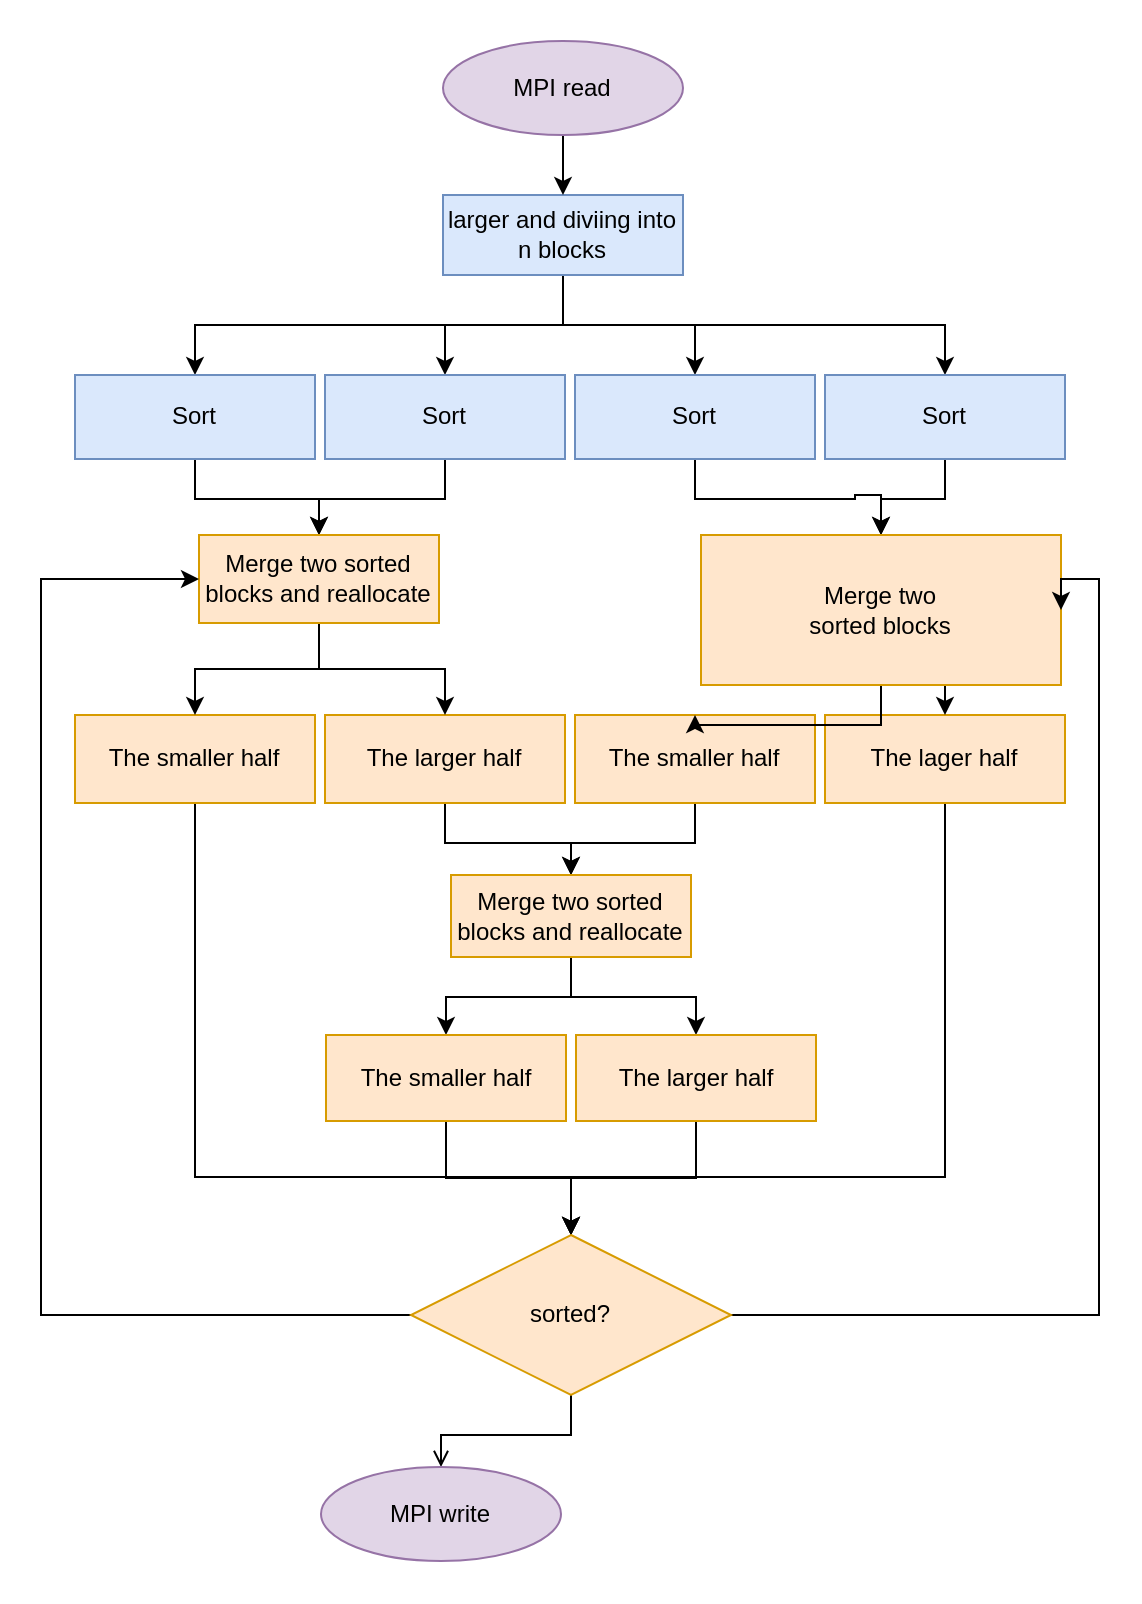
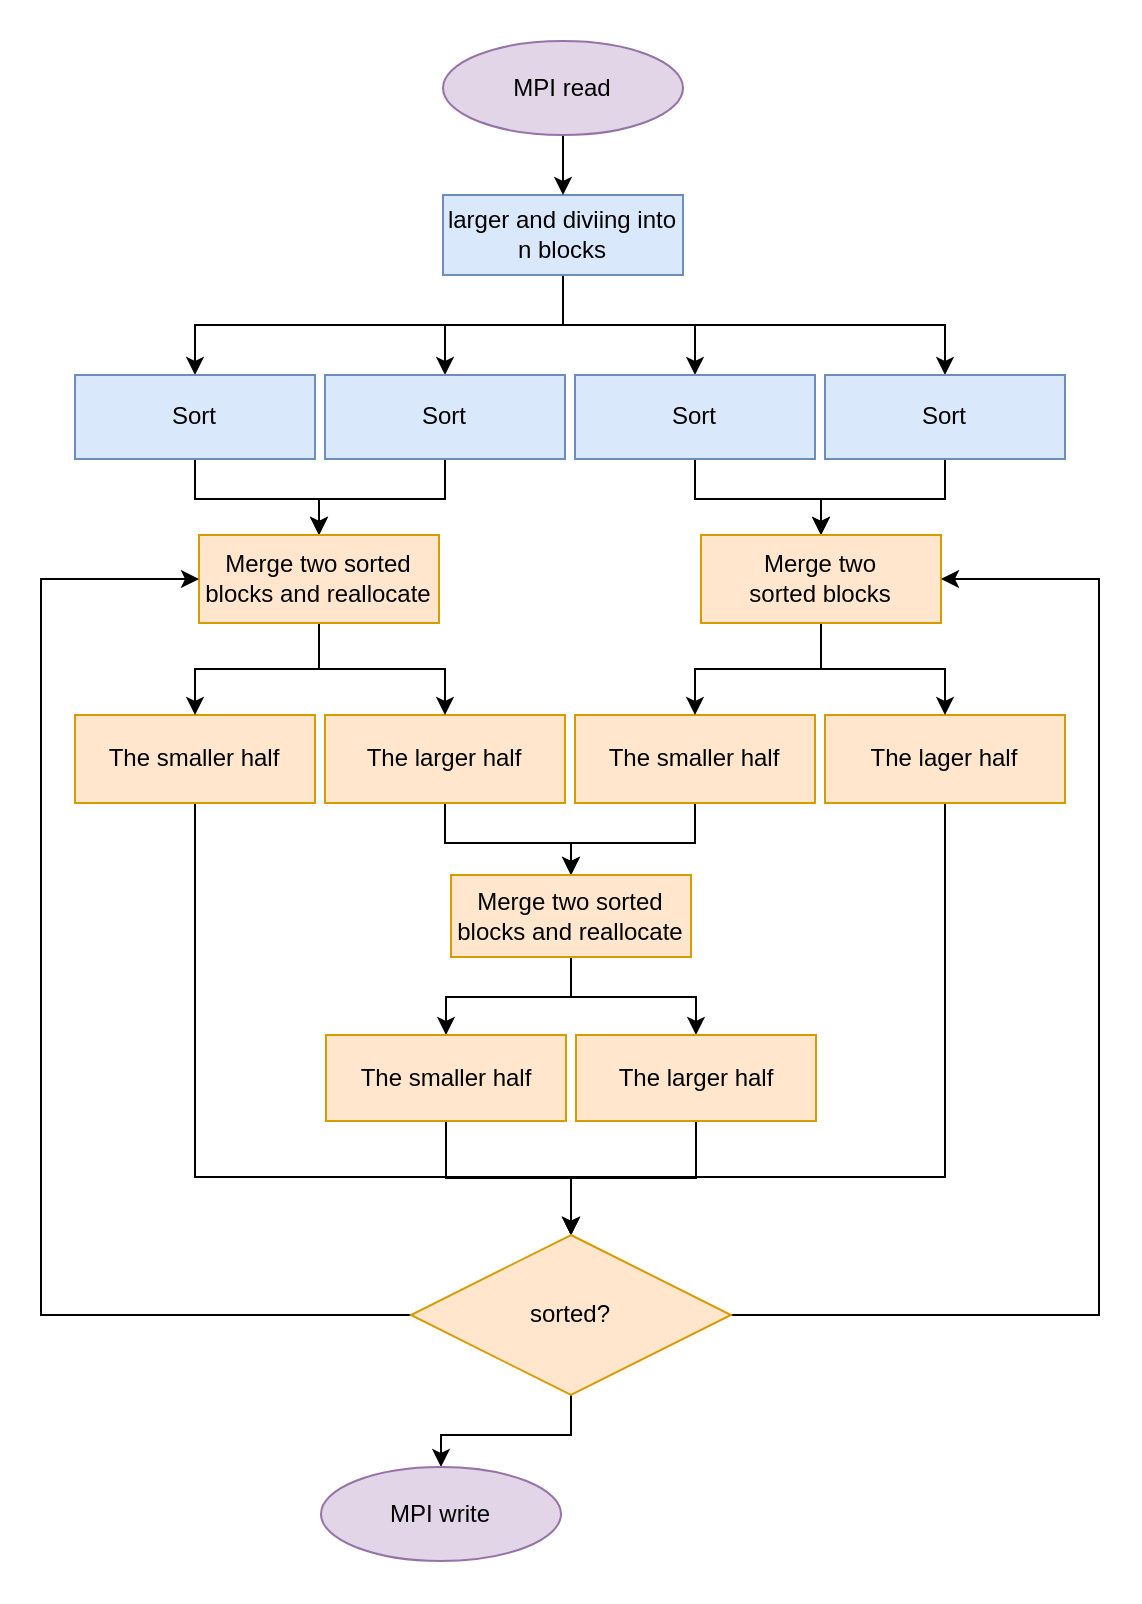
node "Merge two sorted blocks": size 360x150 -> 240x88
edge "sorted?" -> "MPI write": arrowhead open -> classic
